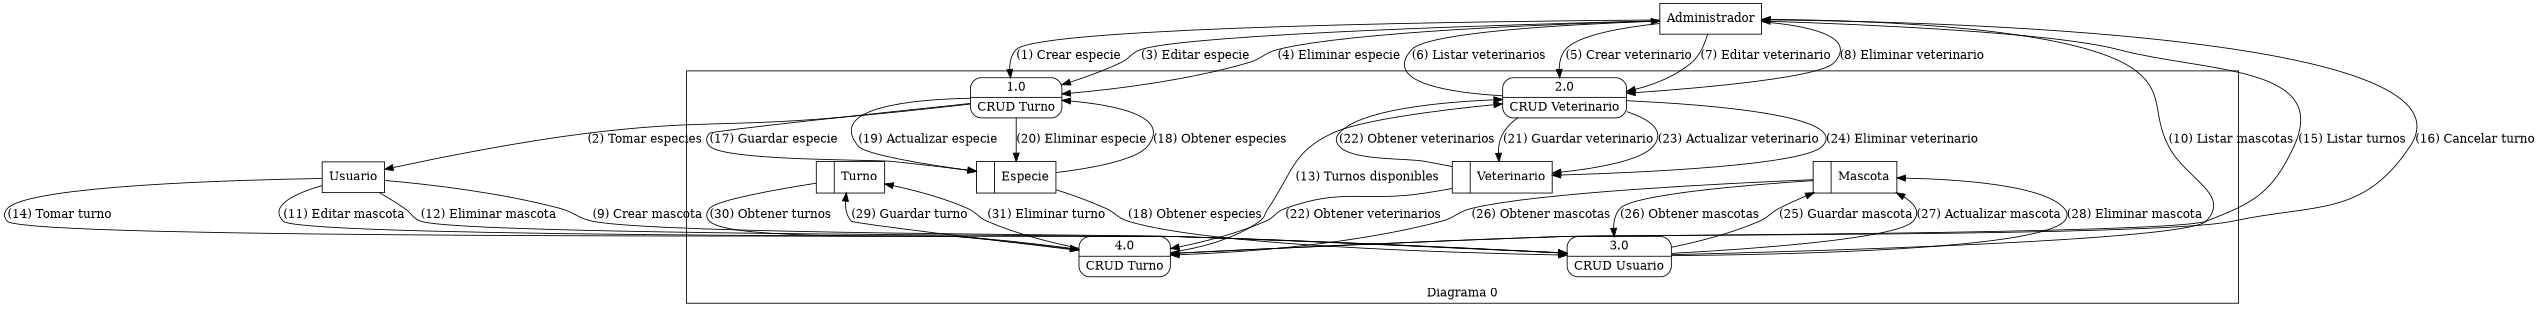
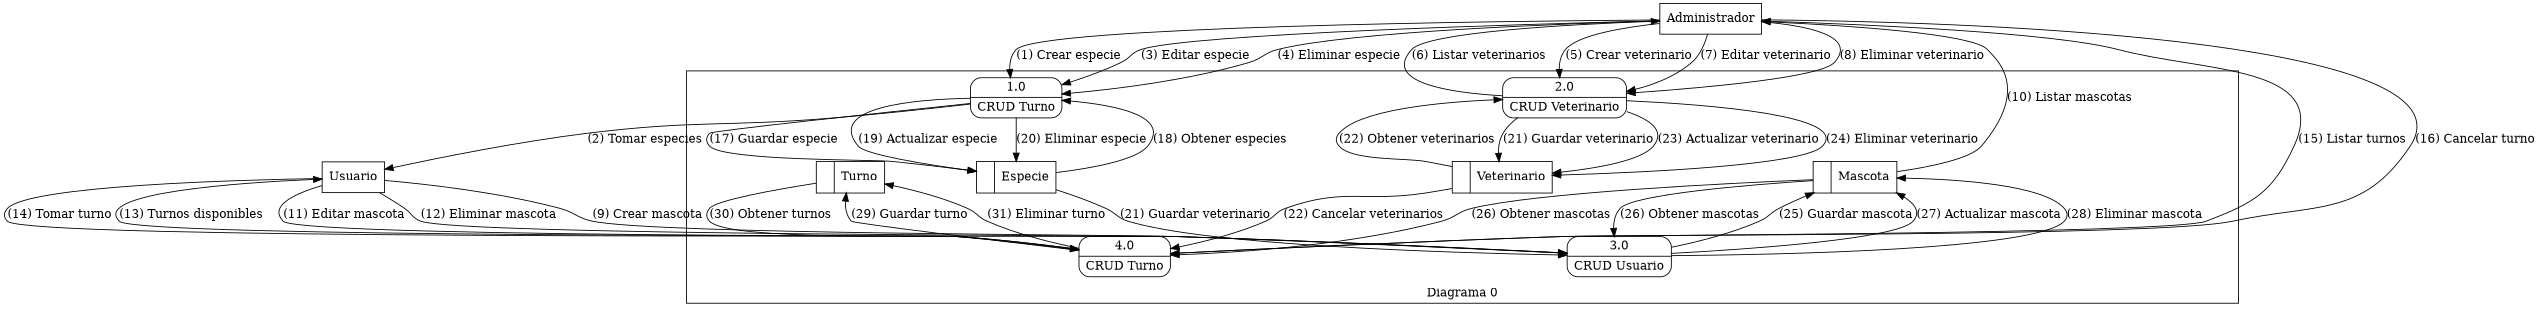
edge "4.0" -> "2.0": now "4.0" -> "Usuario"
edge "3.0" -> "Administrador": now "Mascota" -> "Administrador"
edge "Especie" -> "3.0": label "(18) Obtener especies" -> "(21) Guardar veterinario"
edge "Veterinario" -> "4.0": label "(22) Obtener veterinarios" -> "(22) Cancelar veterinarios"
